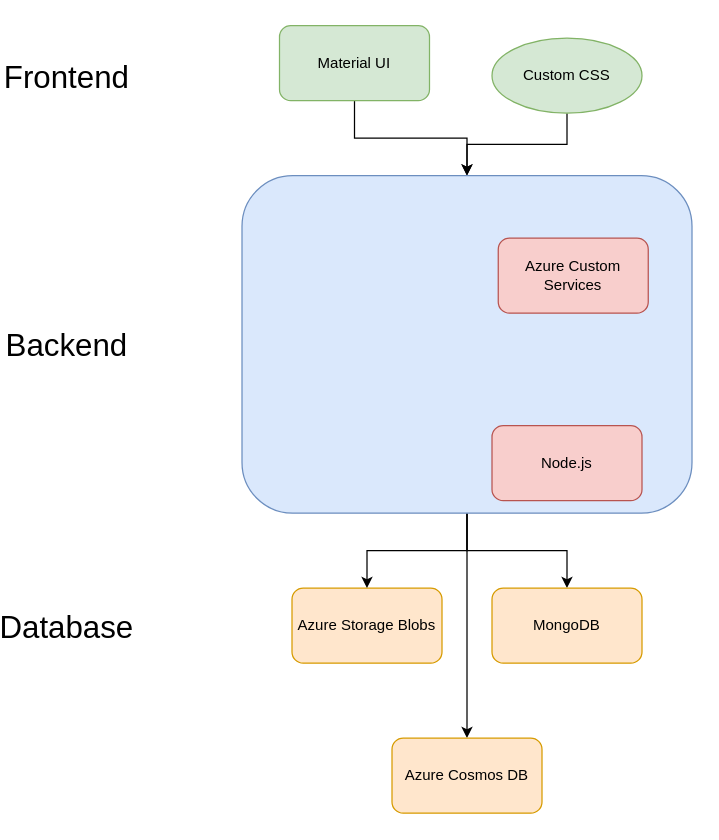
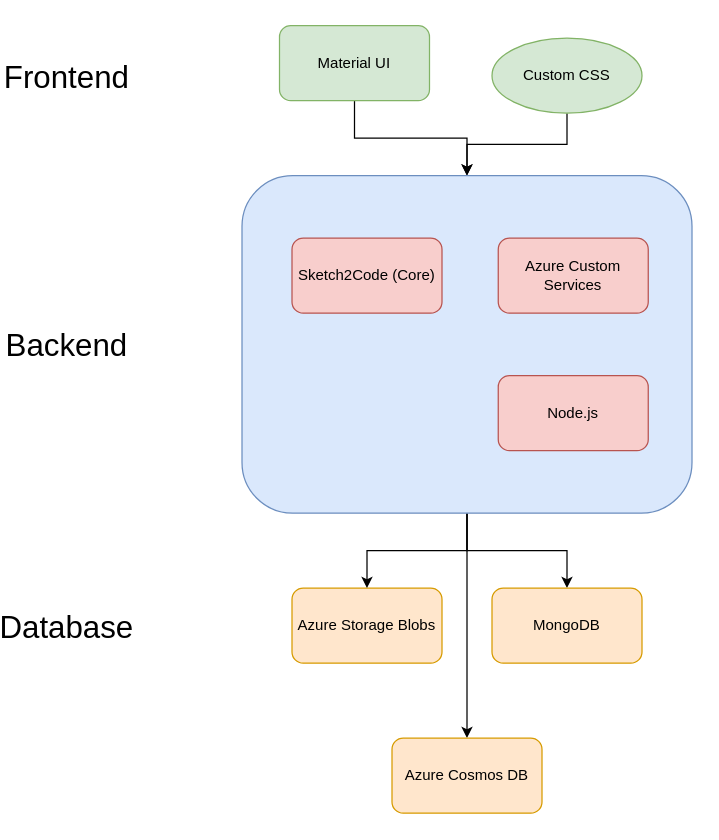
node "Sketch2Code (Core)": added
node "Node.js": moved (567, 463) -> (573, 413)
